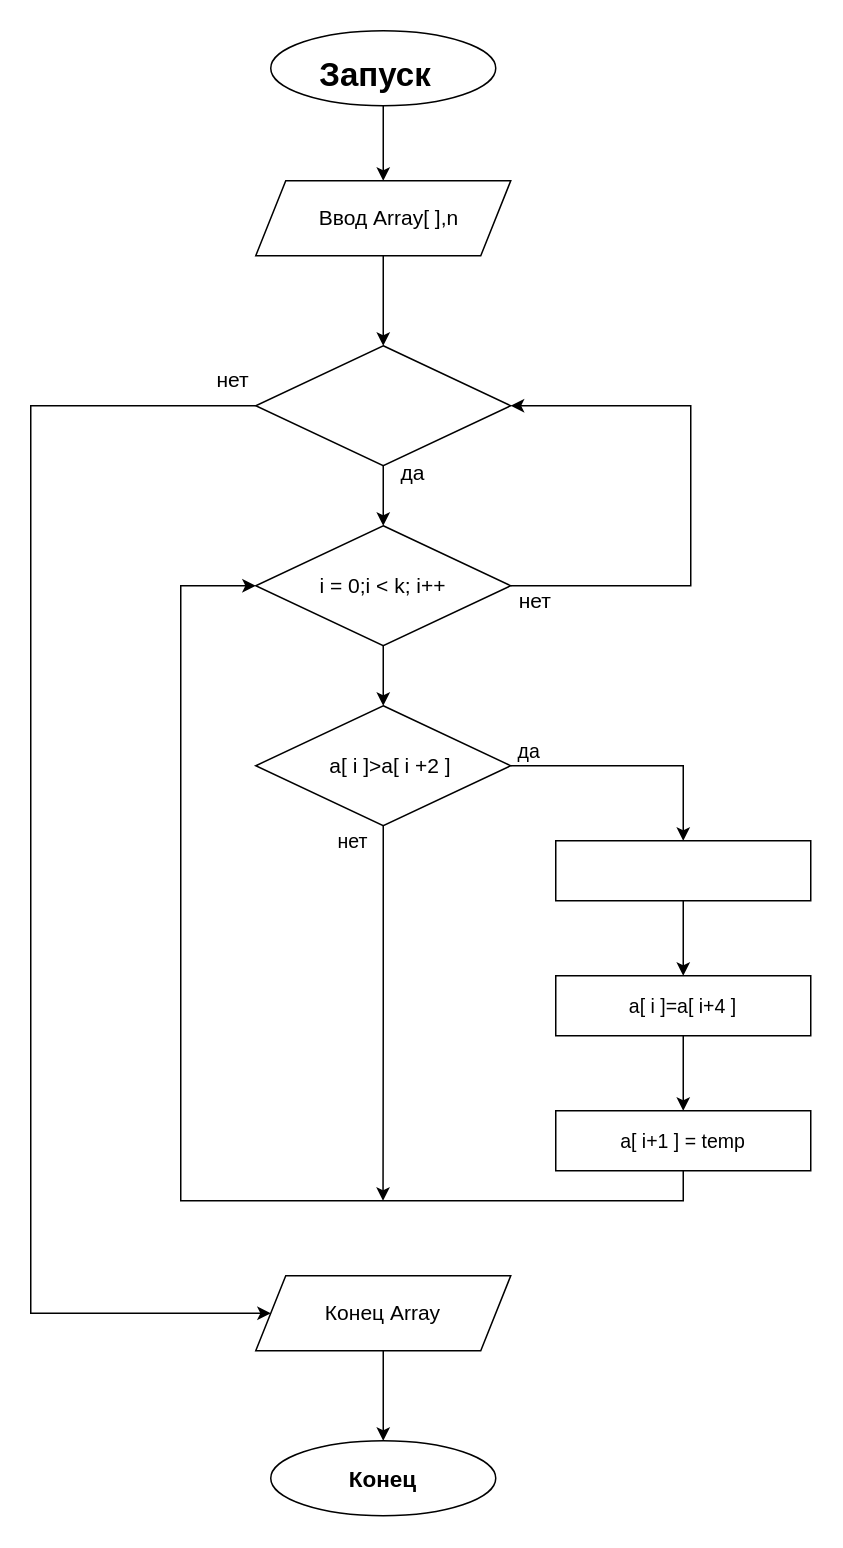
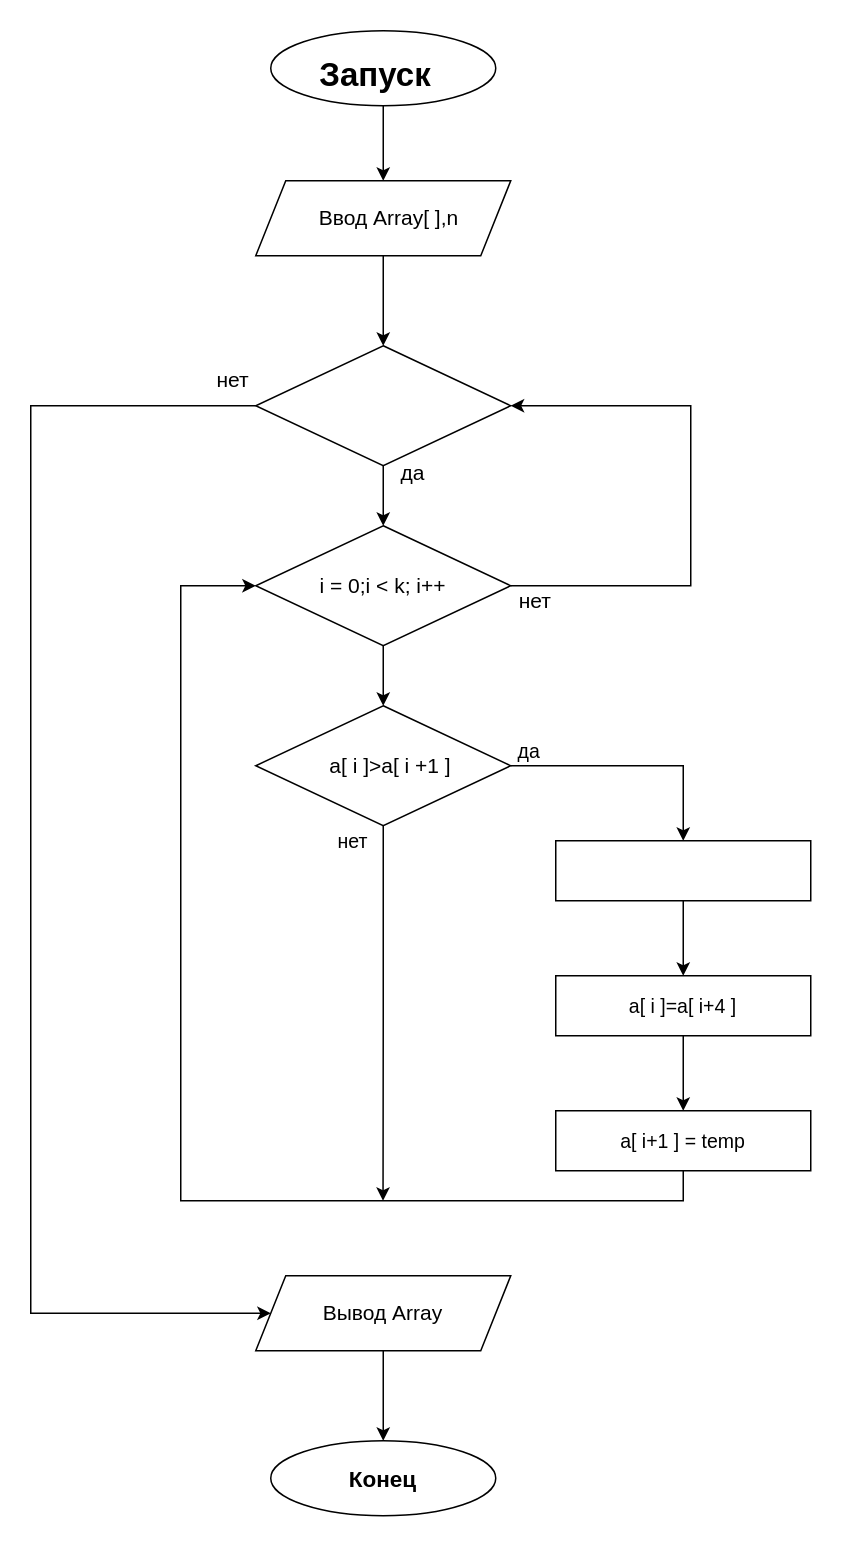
node "a[ i ]>a[ i +2 ]": label "a[ i ]>a[ i +2 ]" -> "a[ i ]>a[ i +1 ]"
node "Конец Array": label "Конец Array" -> "Вывод Array"
